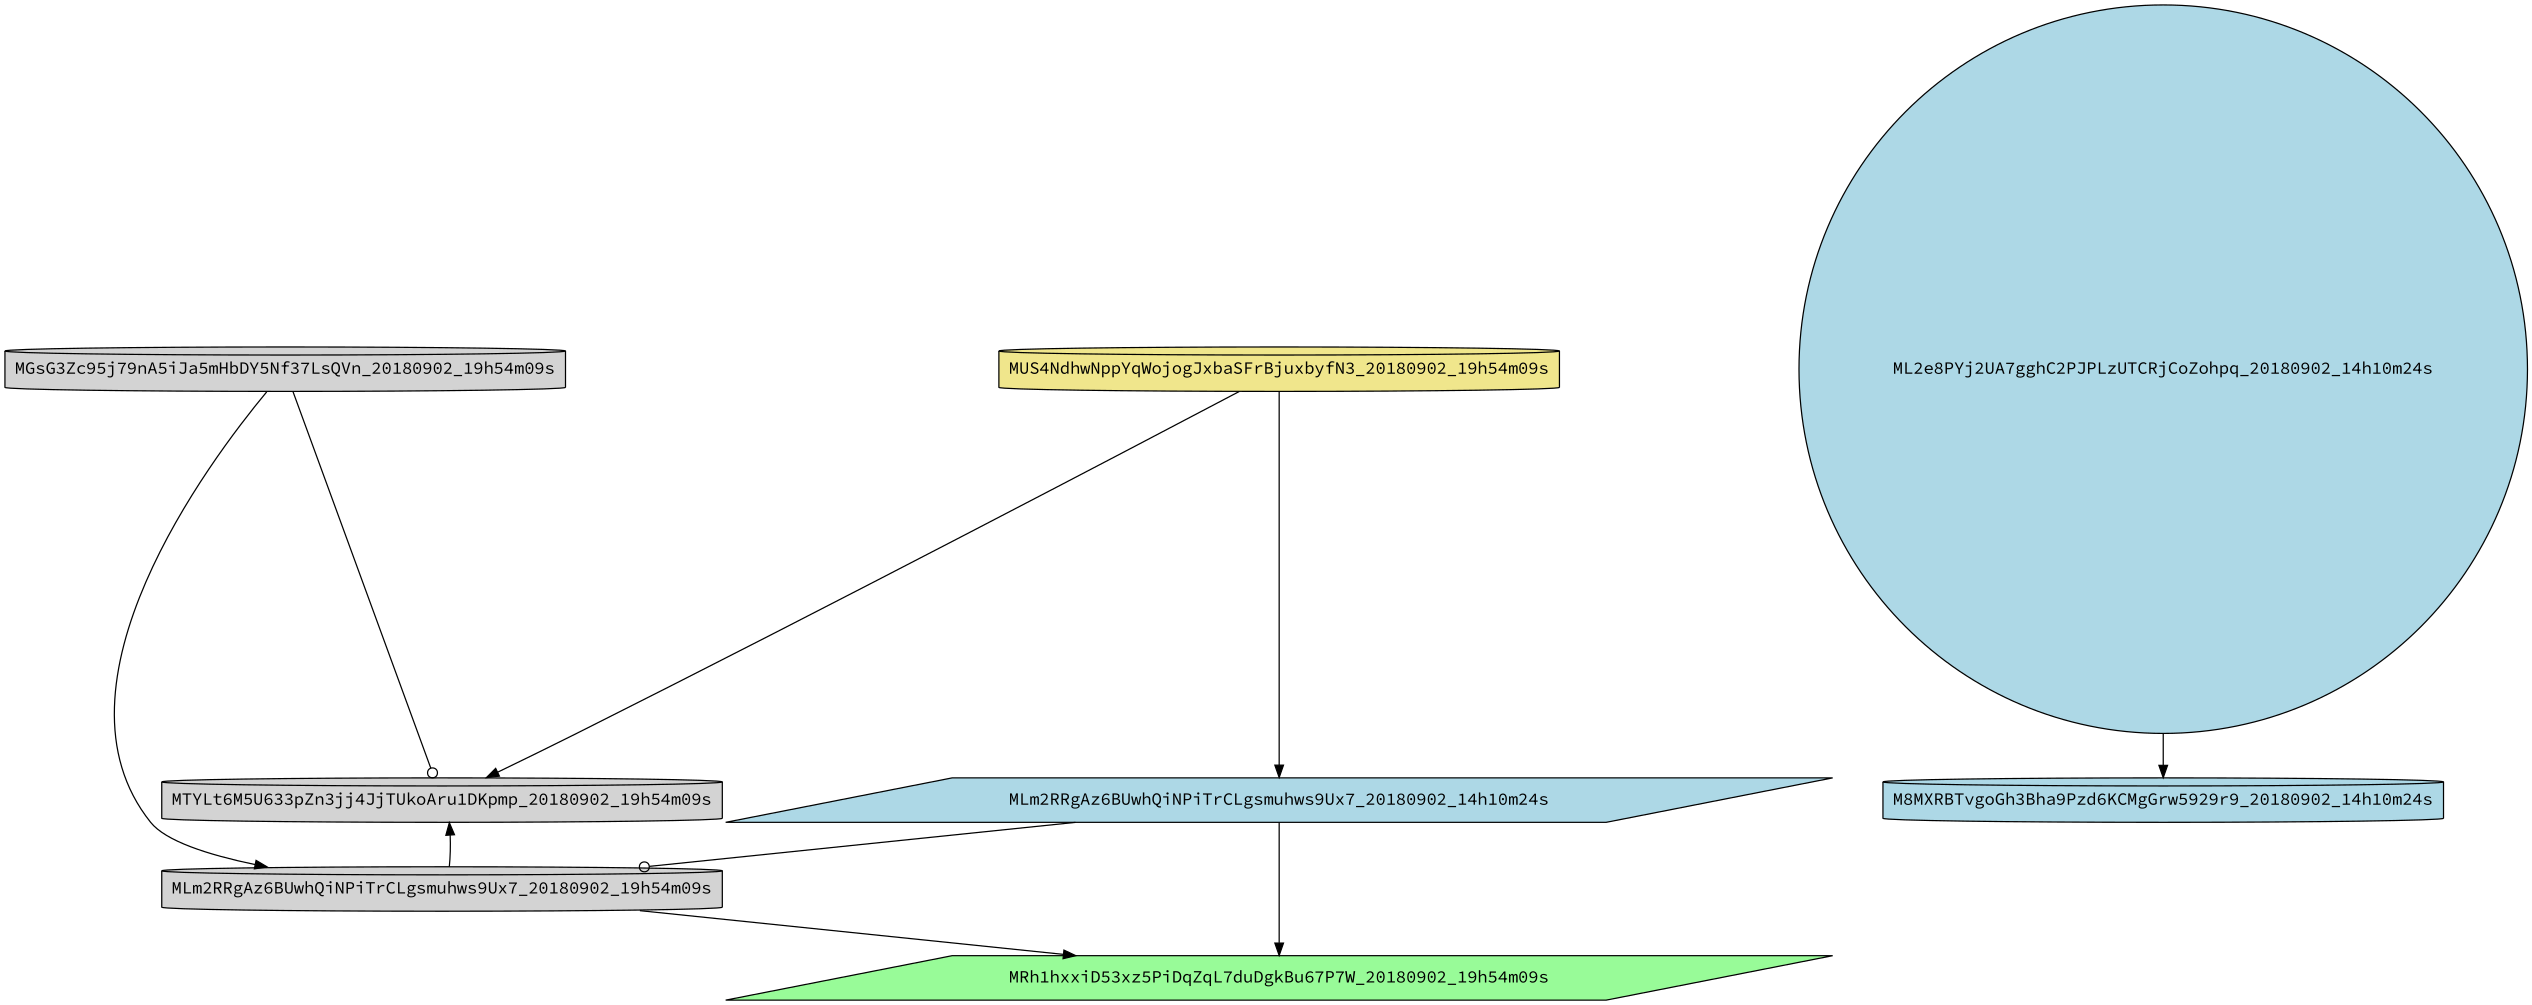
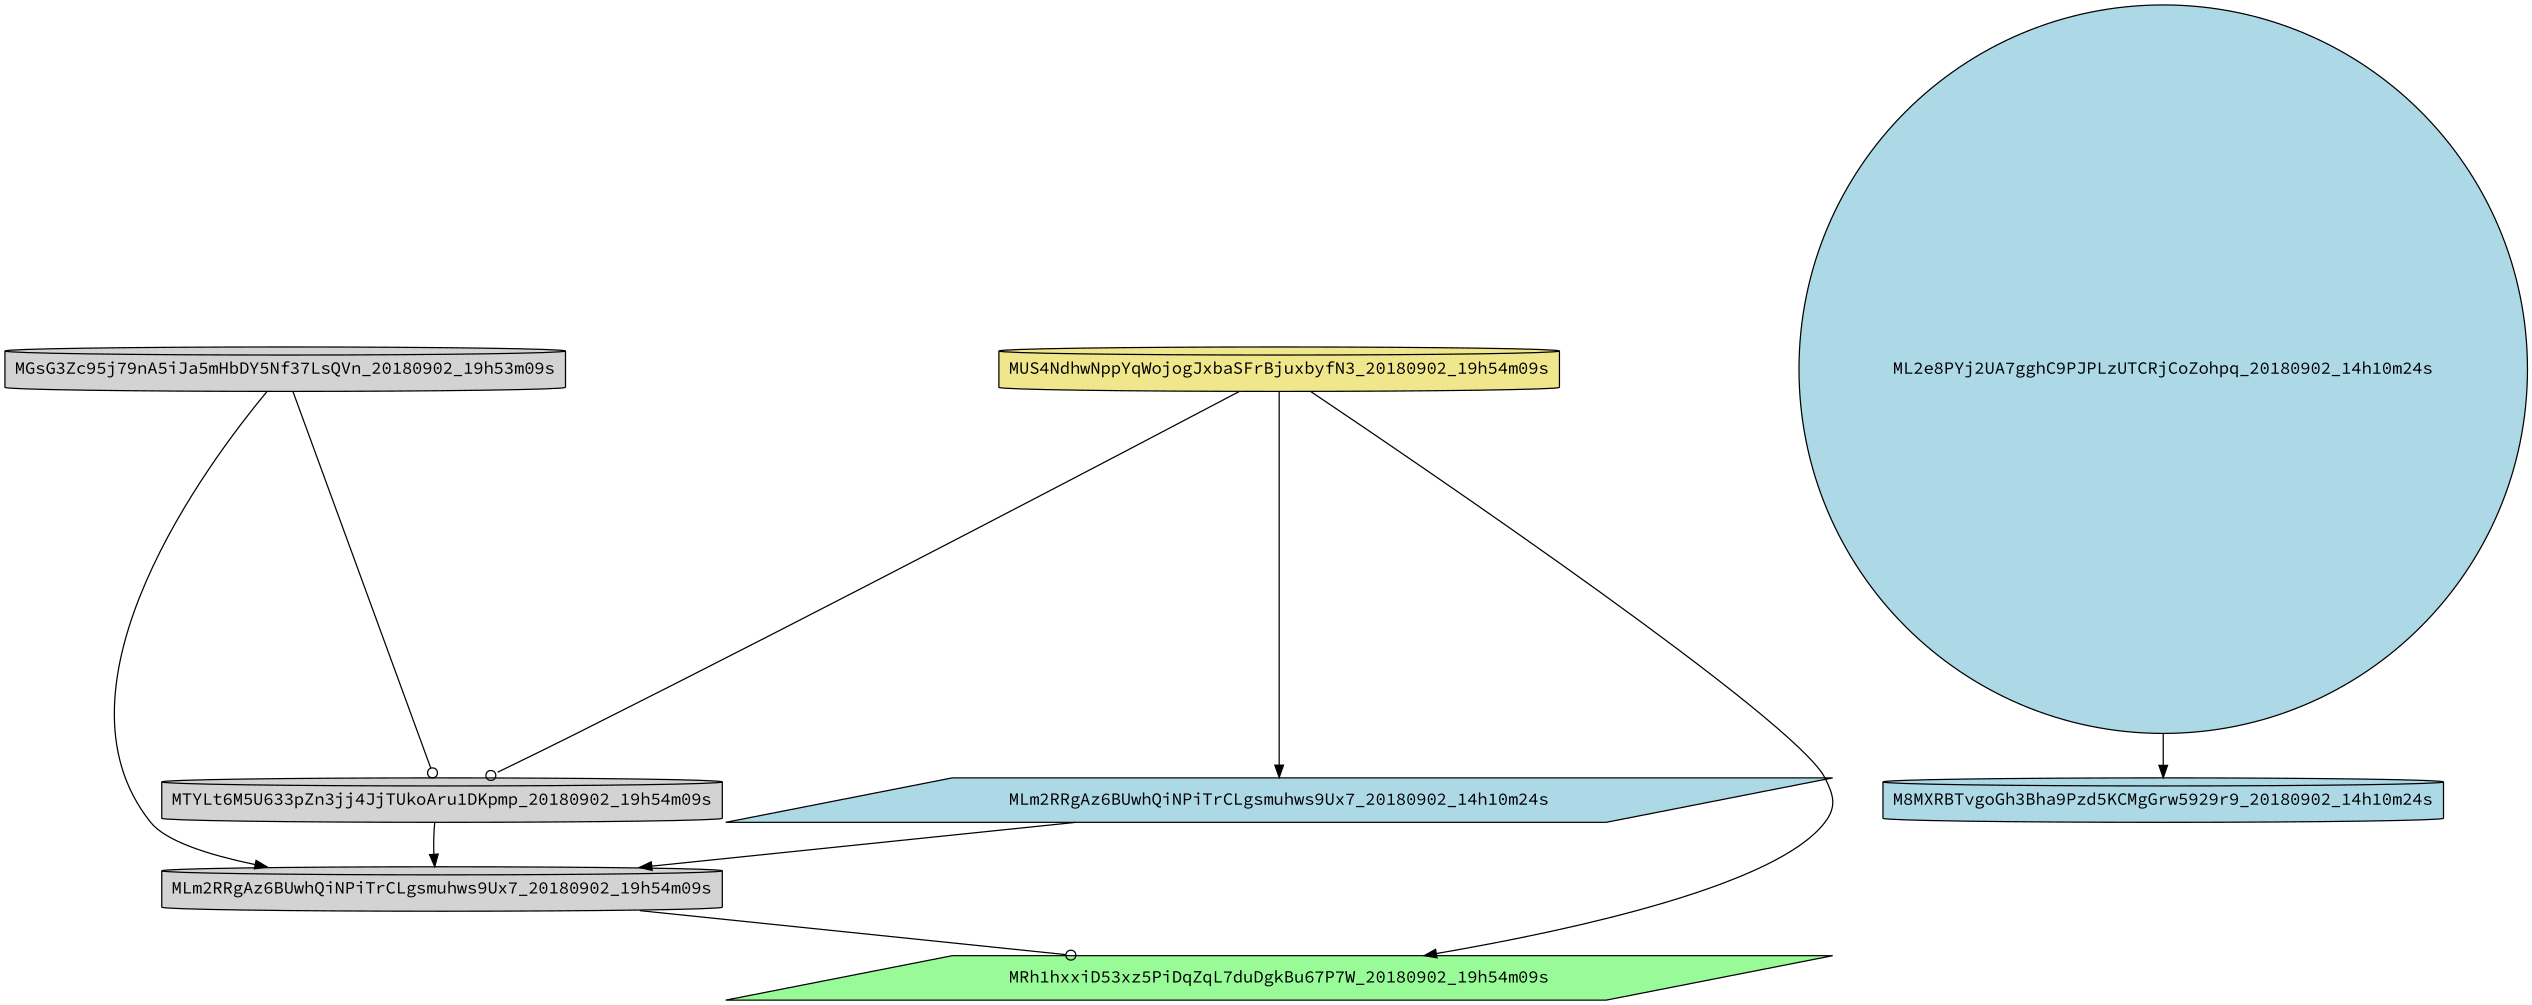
node "MGsG3Zc95j79nA5iJa5mHbDY5Nf37LsQVn_20180902_19h54m09s": label "MGsG3Zc95j79nA5iJa5mHbDY5Nf37LsQVn_20180902_19h54m09s" -> "MGsG3Zc95j79nA5iJa5mHbDY5Nf37LsQVn_20180902_19h53m09s"
node "ML2e8PYj2UA7gghC2PJPLzUTCRjCoZohpq_20180902_14h10m24s": label "ML2e8PYj2UA7gghC2PJPLzUTCRjCoZohpq_20180902_14h10m24s" -> "ML2e8PYj2UA7gghC9PJPLzUTCRjCoZohpq_20180902_14h10m24s"
edge "MUS4NdhwNppYqWojogJxbaSFrBjuxbyfN3_20180902_19h54m09s" -> "MTYLt6M5U633pZn3jj4JjTUkoAru1DKpmp_20180902_19h54m09s": arrowhead normal -> odot
node "M8MXRBTvgoGh3Bha9Pzd6KCMgGrw5929r9_20180902_14h10m24s": label "M8MXRBTvgoGh3Bha9Pzd6KCMgGrw5929r9_20180902_14h10m24s" -> "M8MXRBTvgoGh3Bha9Pzd5KCMgGrw5929r9_20180902_14h10m24s"
edge "MLm2RRgAz6BUwhQiNPiTrCLgsmuhws9Ux7_20180902_14h10m24s" -> "MLm2RRgAz6BUwhQiNPiTrCLgsmuhws9Ux7_20180902_19h54m09s": arrowhead odot -> normal
edge "MLm2RRgAz6BUwhQiNPiTrCLgsmuhws9Ux7_20180902_19h54m09s" -> "MTYLt6M5U633pZn3jj4JjTUkoAru1DKpmp_20180902_19h54m09s": reversed
edge "MLm2RRgAz6BUwhQiNPiTrCLgsmuhws9Ux7_20180902_14h10m24s" -> "MRh1hxxiD53xz5PiDqZqL7duDgkBu67P7W_20180902_19h54m09s": now "MUS4NdhwNppYqWojogJxbaSFrBjuxbyfN3_20180902_19h54m09s" -> "MRh1hxxiD53xz5PiDqZqL7duDgkBu67P7W_20180902_19h54m09s"
edge "MLm2RRgAz6BUwhQiNPiTrCLgsmuhws9Ux7_20180902_19h54m09s" -> "MRh1hxxiD53xz5PiDqZqL7duDgkBu67P7W_20180902_19h54m09s": arrowhead normal -> odot
